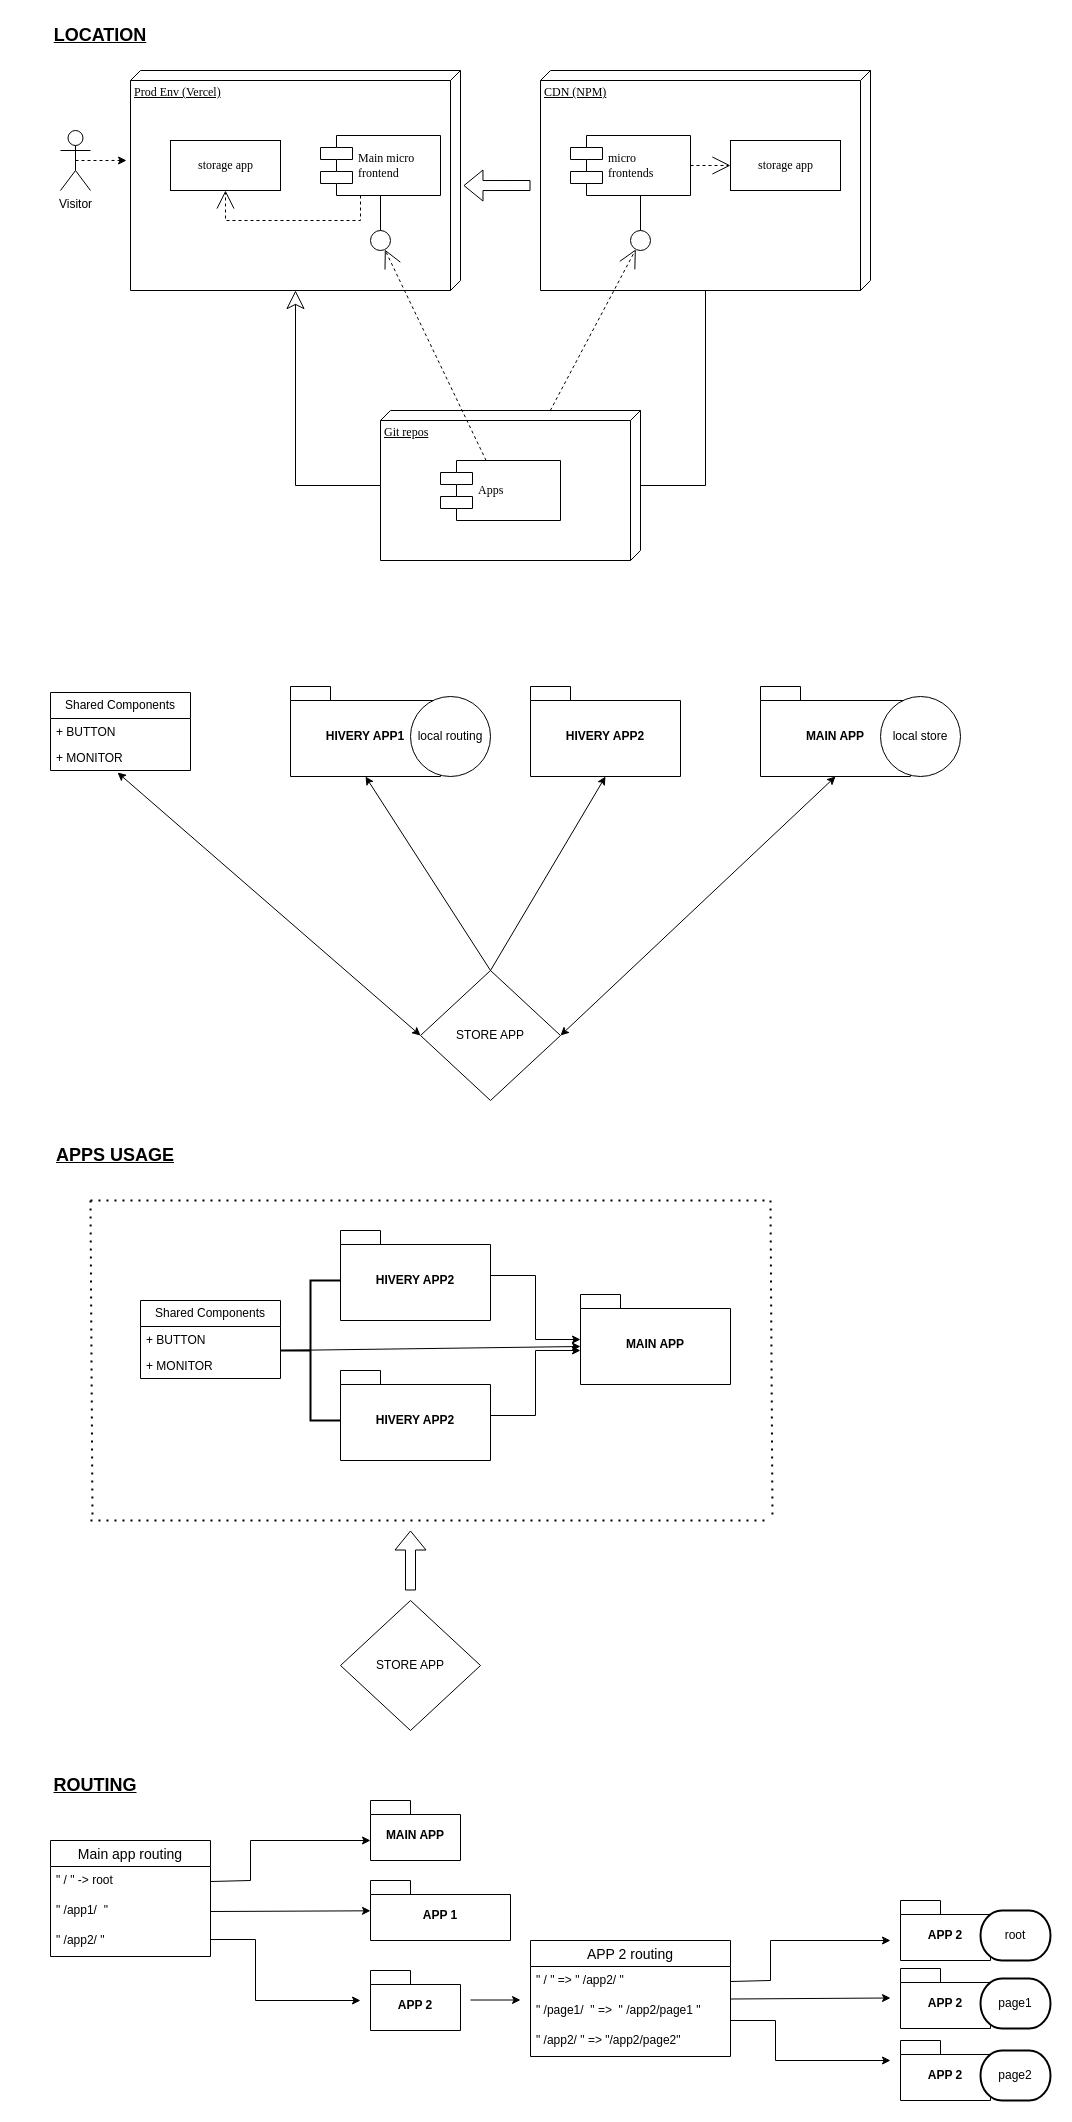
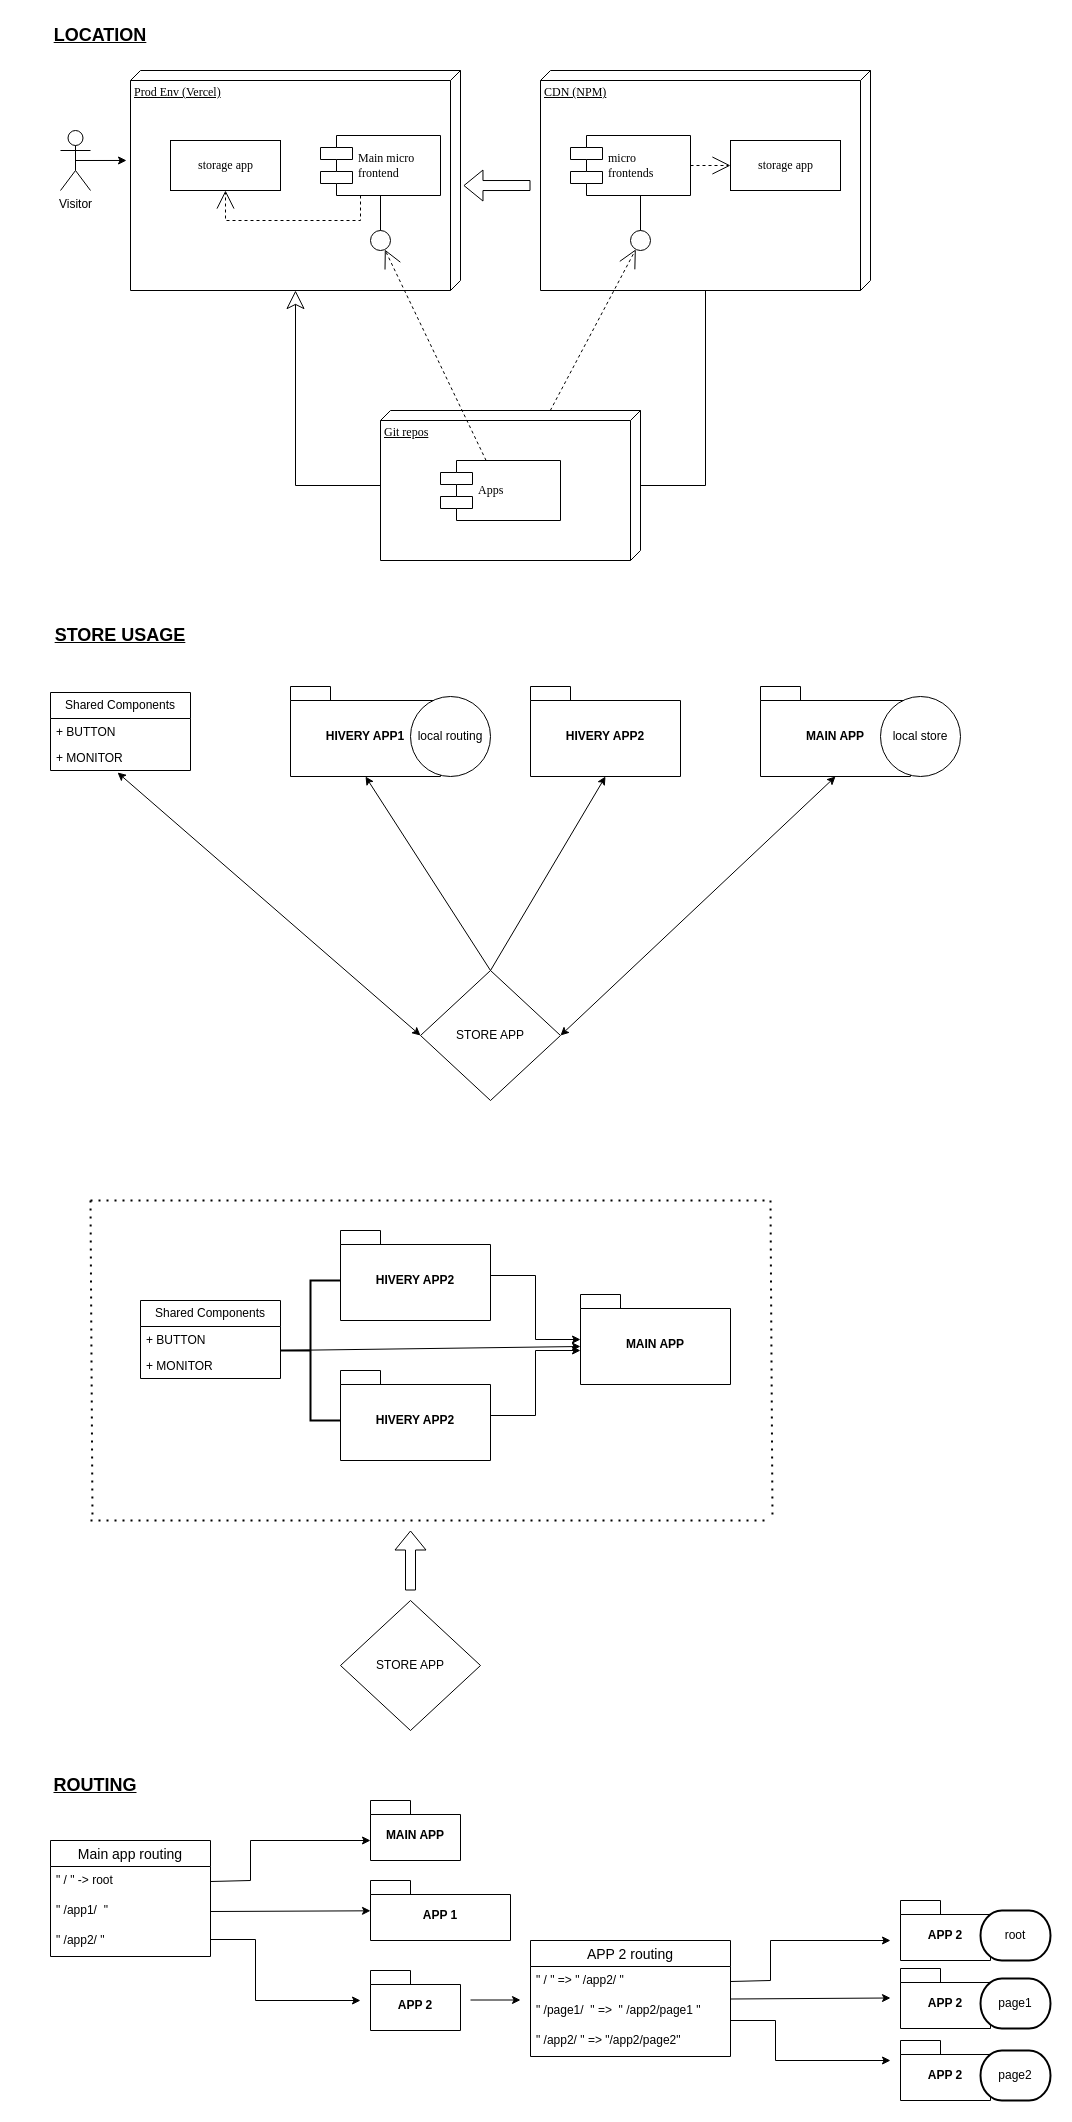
edge "Visitor" -> "Prod Env (Vercel)": style dashed -> solid
node "STORE USAGE": added
node "APPS USAGE": removed
